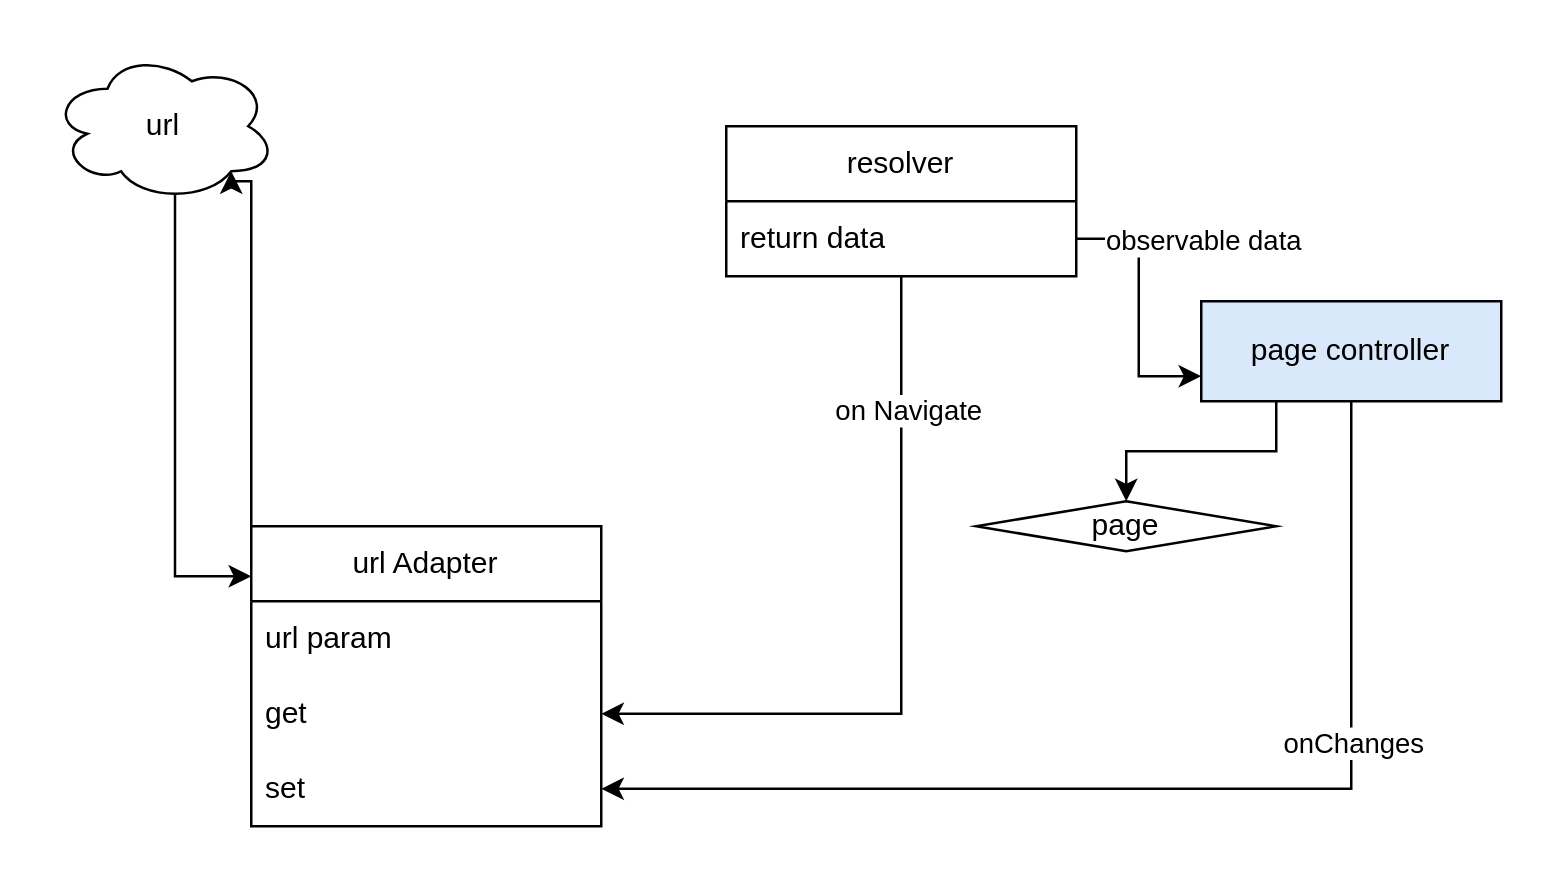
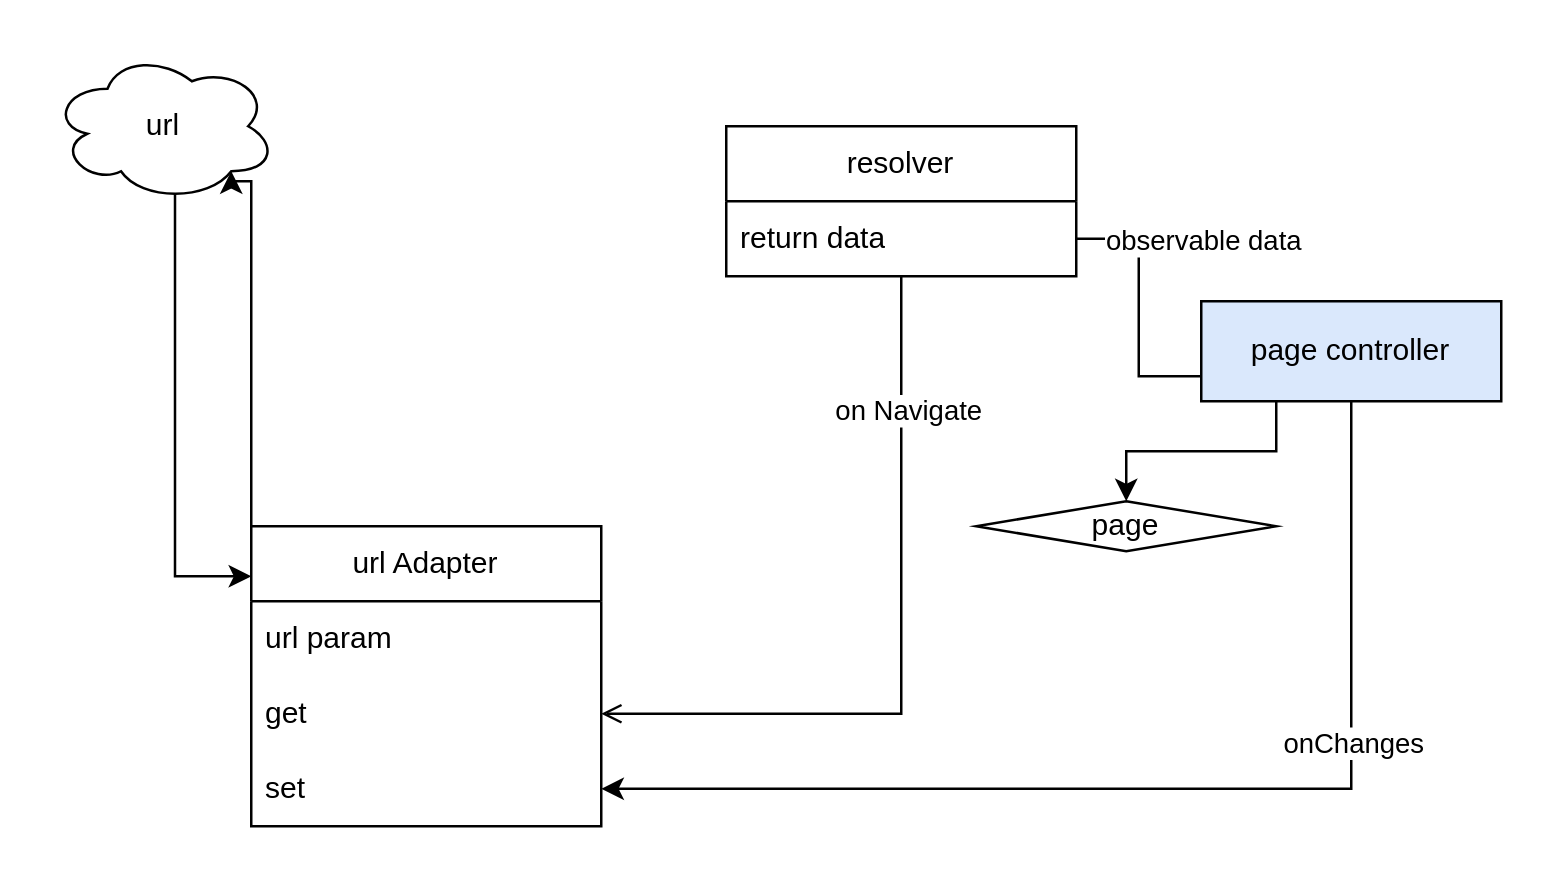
edge "return data" -> "page controller": arrowhead classic -> none
edge "resolver" -> "get": arrowhead classic -> open
